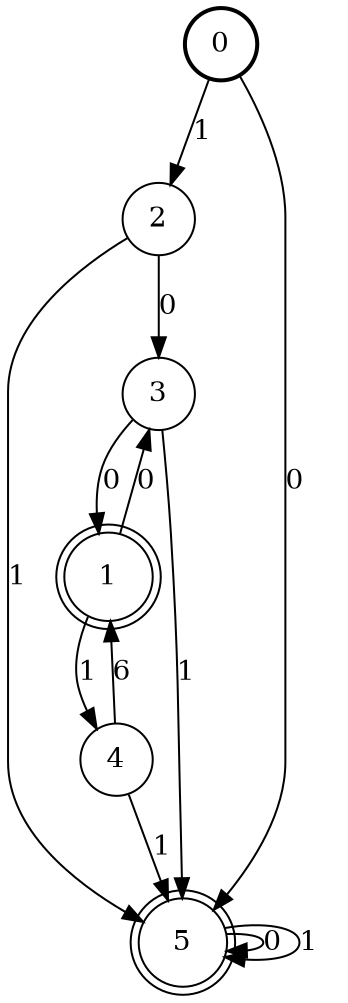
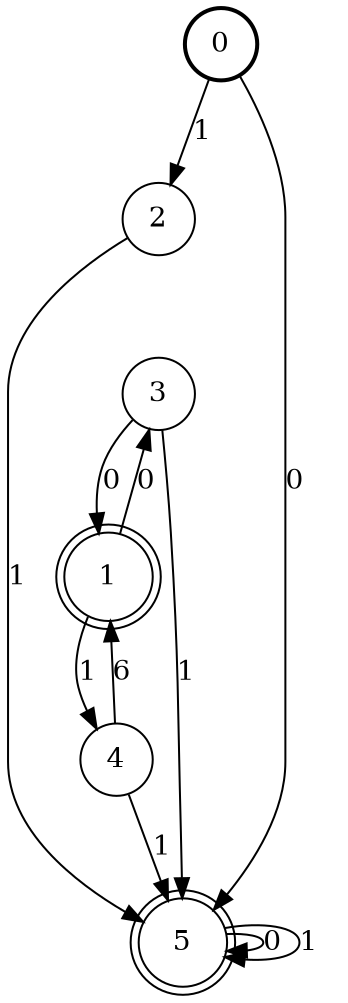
edge "2" -> "3": removed, label "0"
